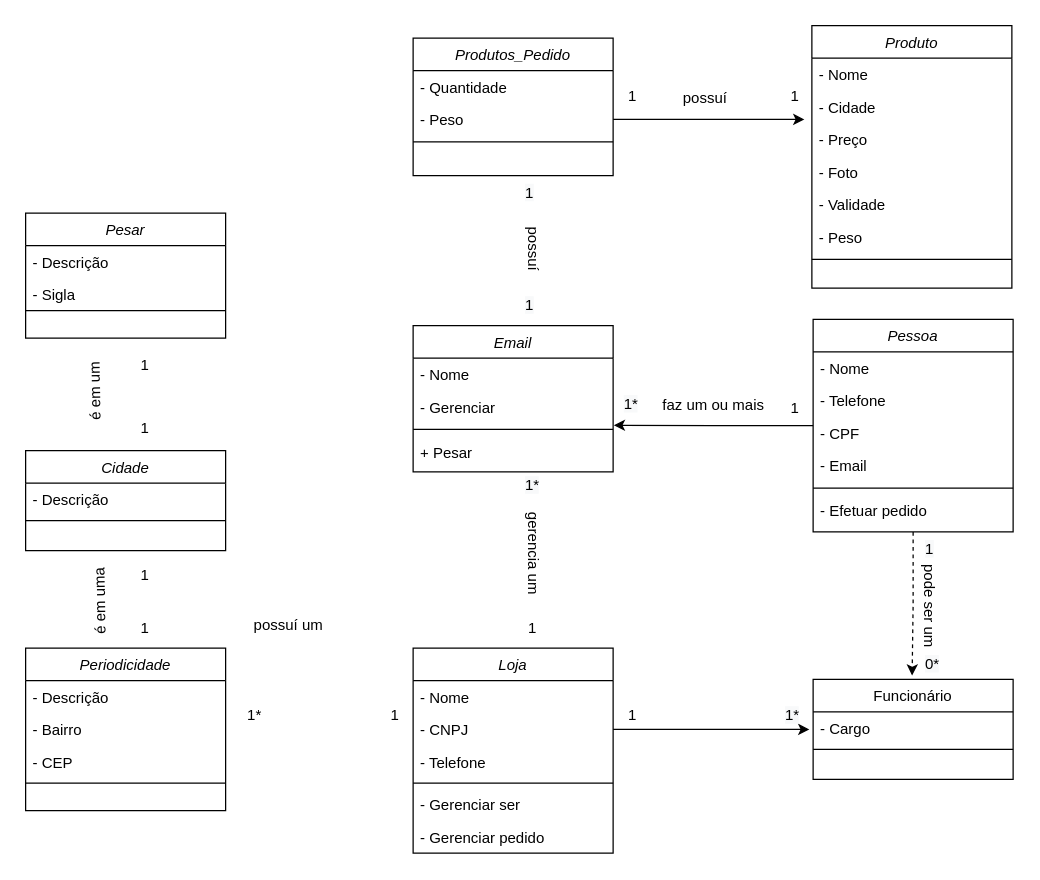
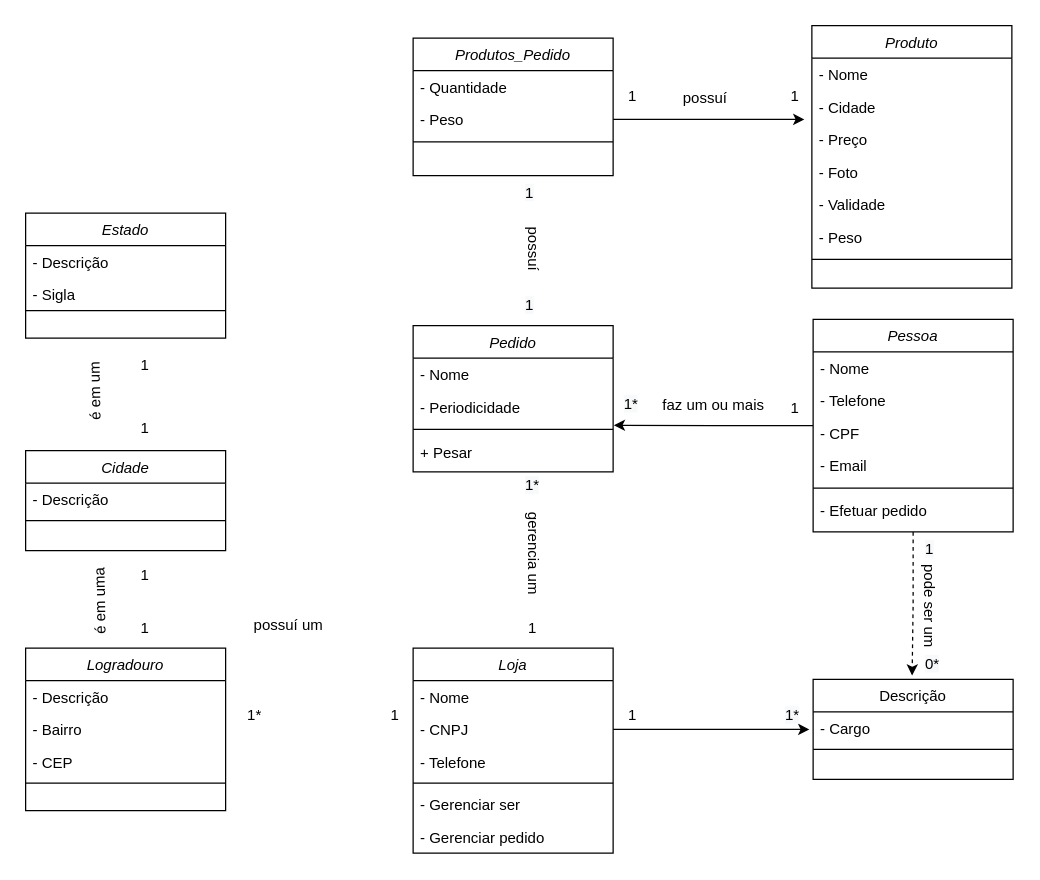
node "Pesar": label "Pesar" -> "Estado"
node "Email": label "Email" -> "Pedido"
node "- Gerenciar": label "- Gerenciar" -> "- Periodicidade"
node "Periodicidade": label "Periodicidade" -> "Logradouro"
node "Funcionário": label "Funcionário" -> "Descrição"
